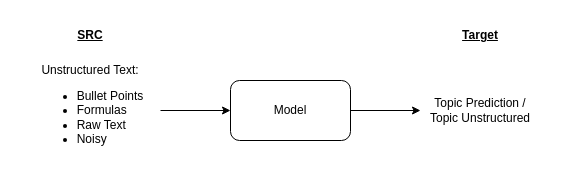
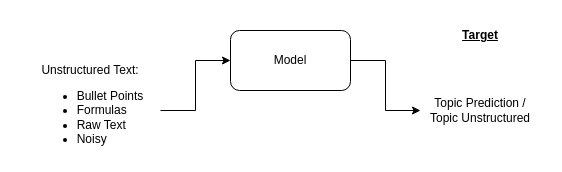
node "SRC": removed
node "Model": moved (291, 111) -> (291, 61)
